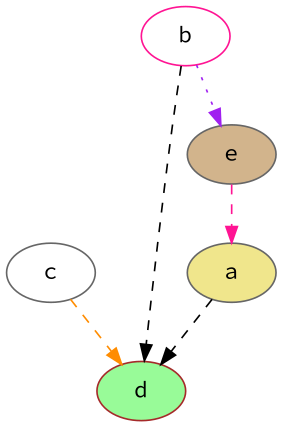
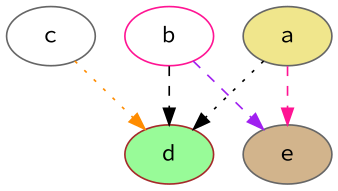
edge "b" -> "e": style dotted -> dashed
edge "e" -> "a": reversed
edge "c" -> "d": style dashed -> dotted
edge "a" -> "d": style dashed -> dotted
